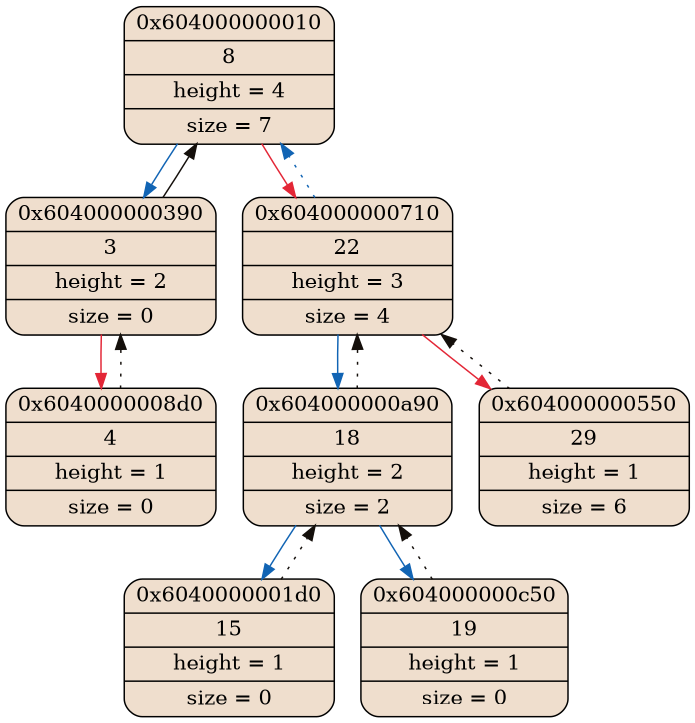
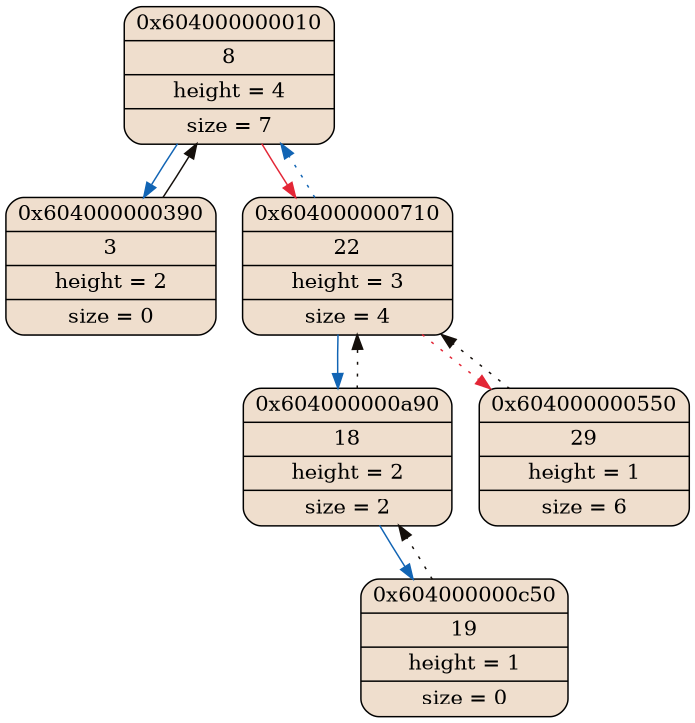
edge "0x604000000710" -> "0x604000000550": style solid -> dotted
node "0x6040000008d0": removed
node "0x6040000001d0": removed
